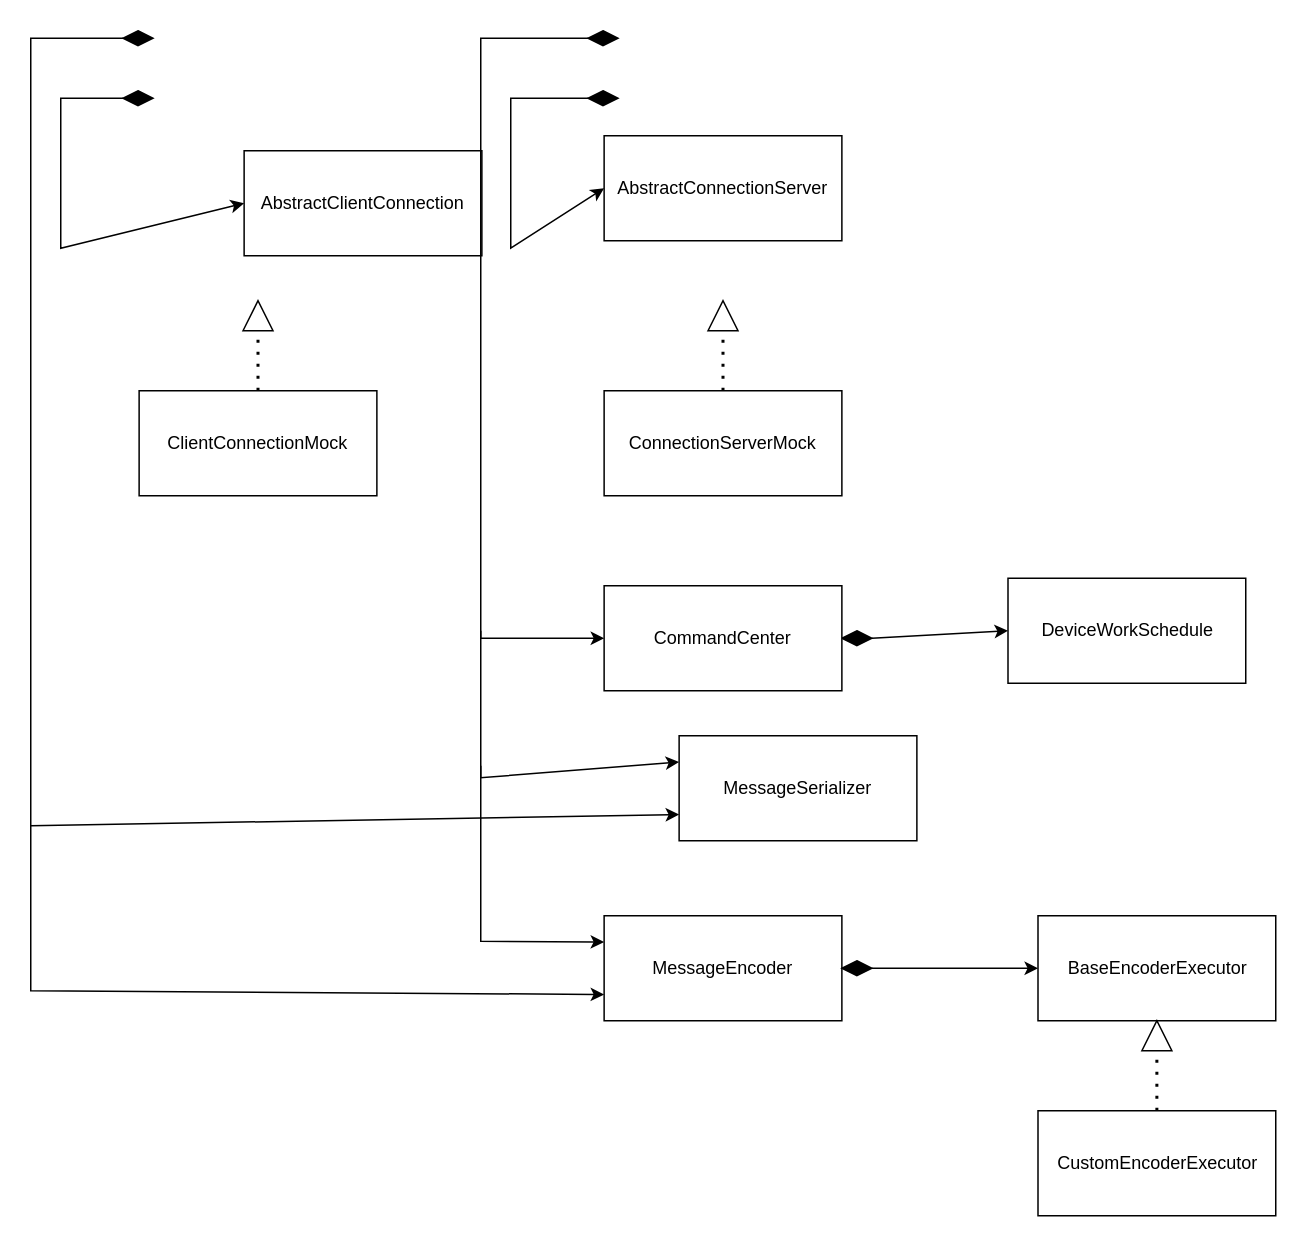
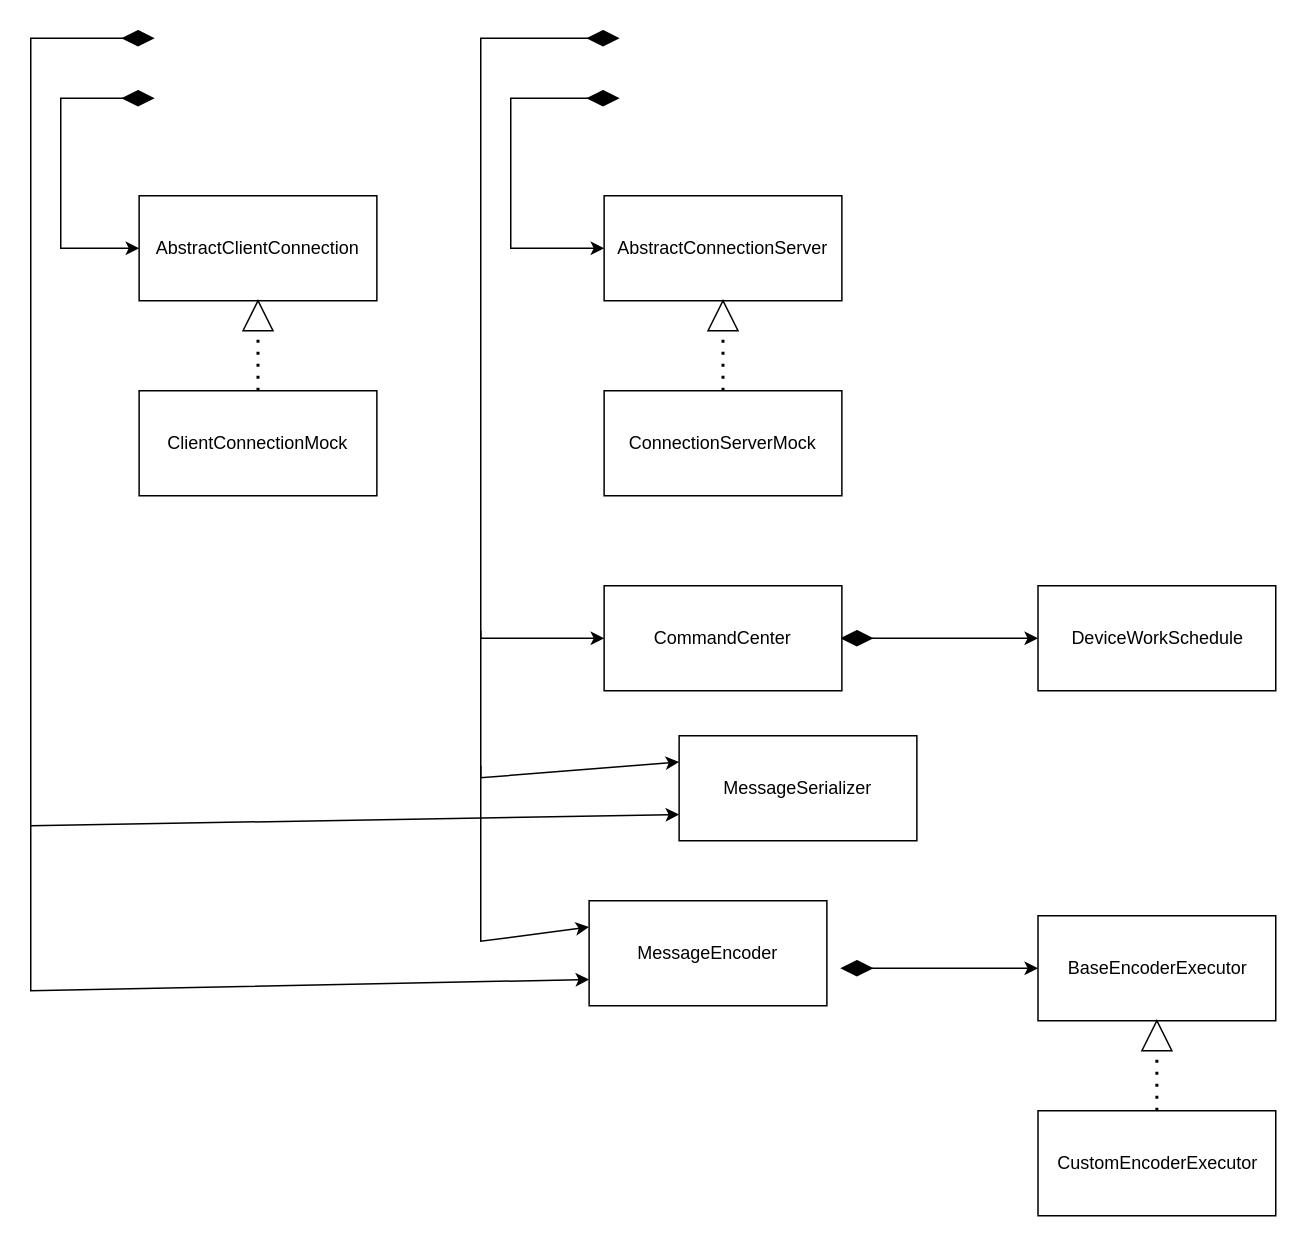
node "AbstractConnectionServer": moved (723, 188) -> (723, 248)
node "AbstractClientConnection": moved (363, 203) -> (258, 248)
node "DeviceWorkSchedule": moved (1127, 631) -> (1157, 638)
node "MessageEncoder": moved (723, 968) -> (708, 953)
